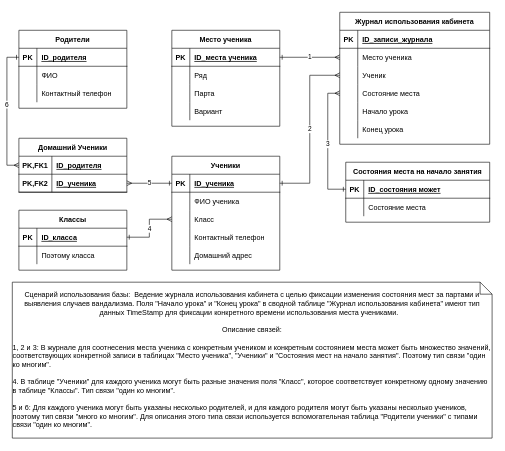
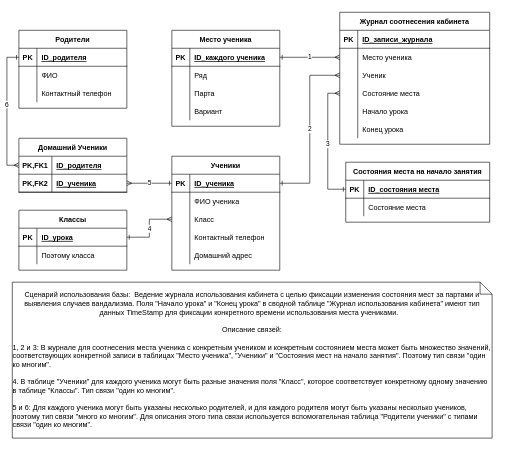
node "Журнал использования кабинета": label "Журнал использования кабинета" -> "Журнал соотнесения кабинета"
node "ID_места ученика": label "ID_места ученика" -> "ID_каждого ученика"
node "ID_состояния может": label "ID_состояния может" -> "ID_состояния места"
node "ID_класса": label "ID_класса" -> "ID_урока"
